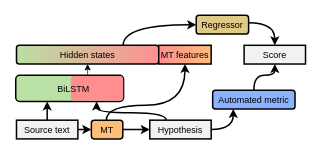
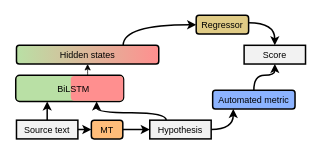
node "MT features": removed
edge "MT" -> "MT features": removed
